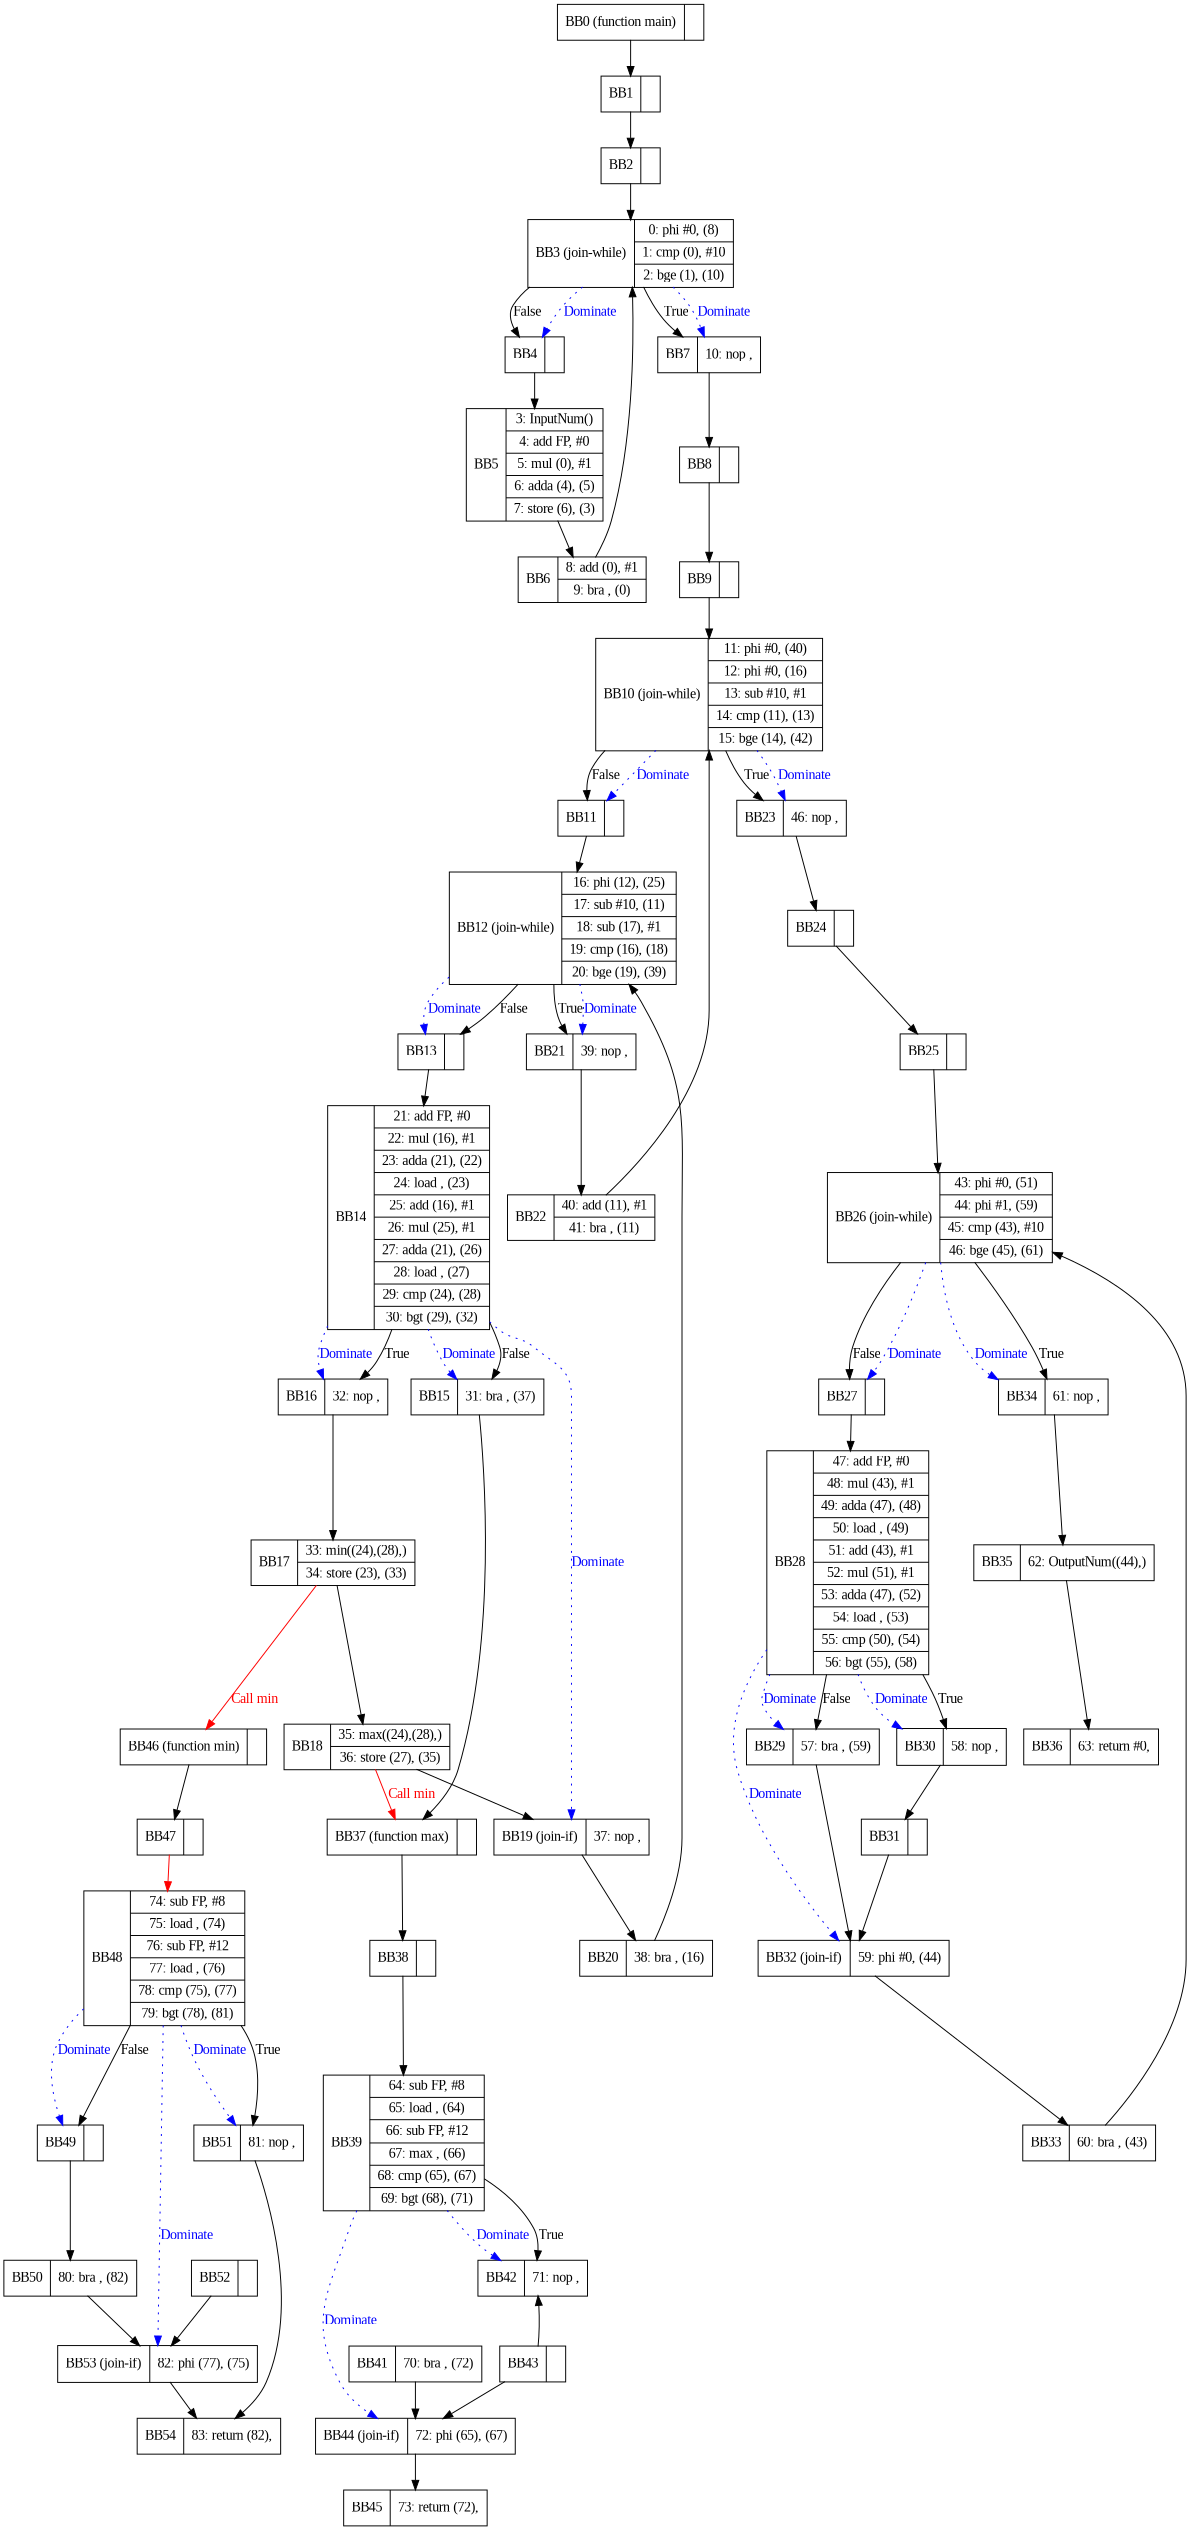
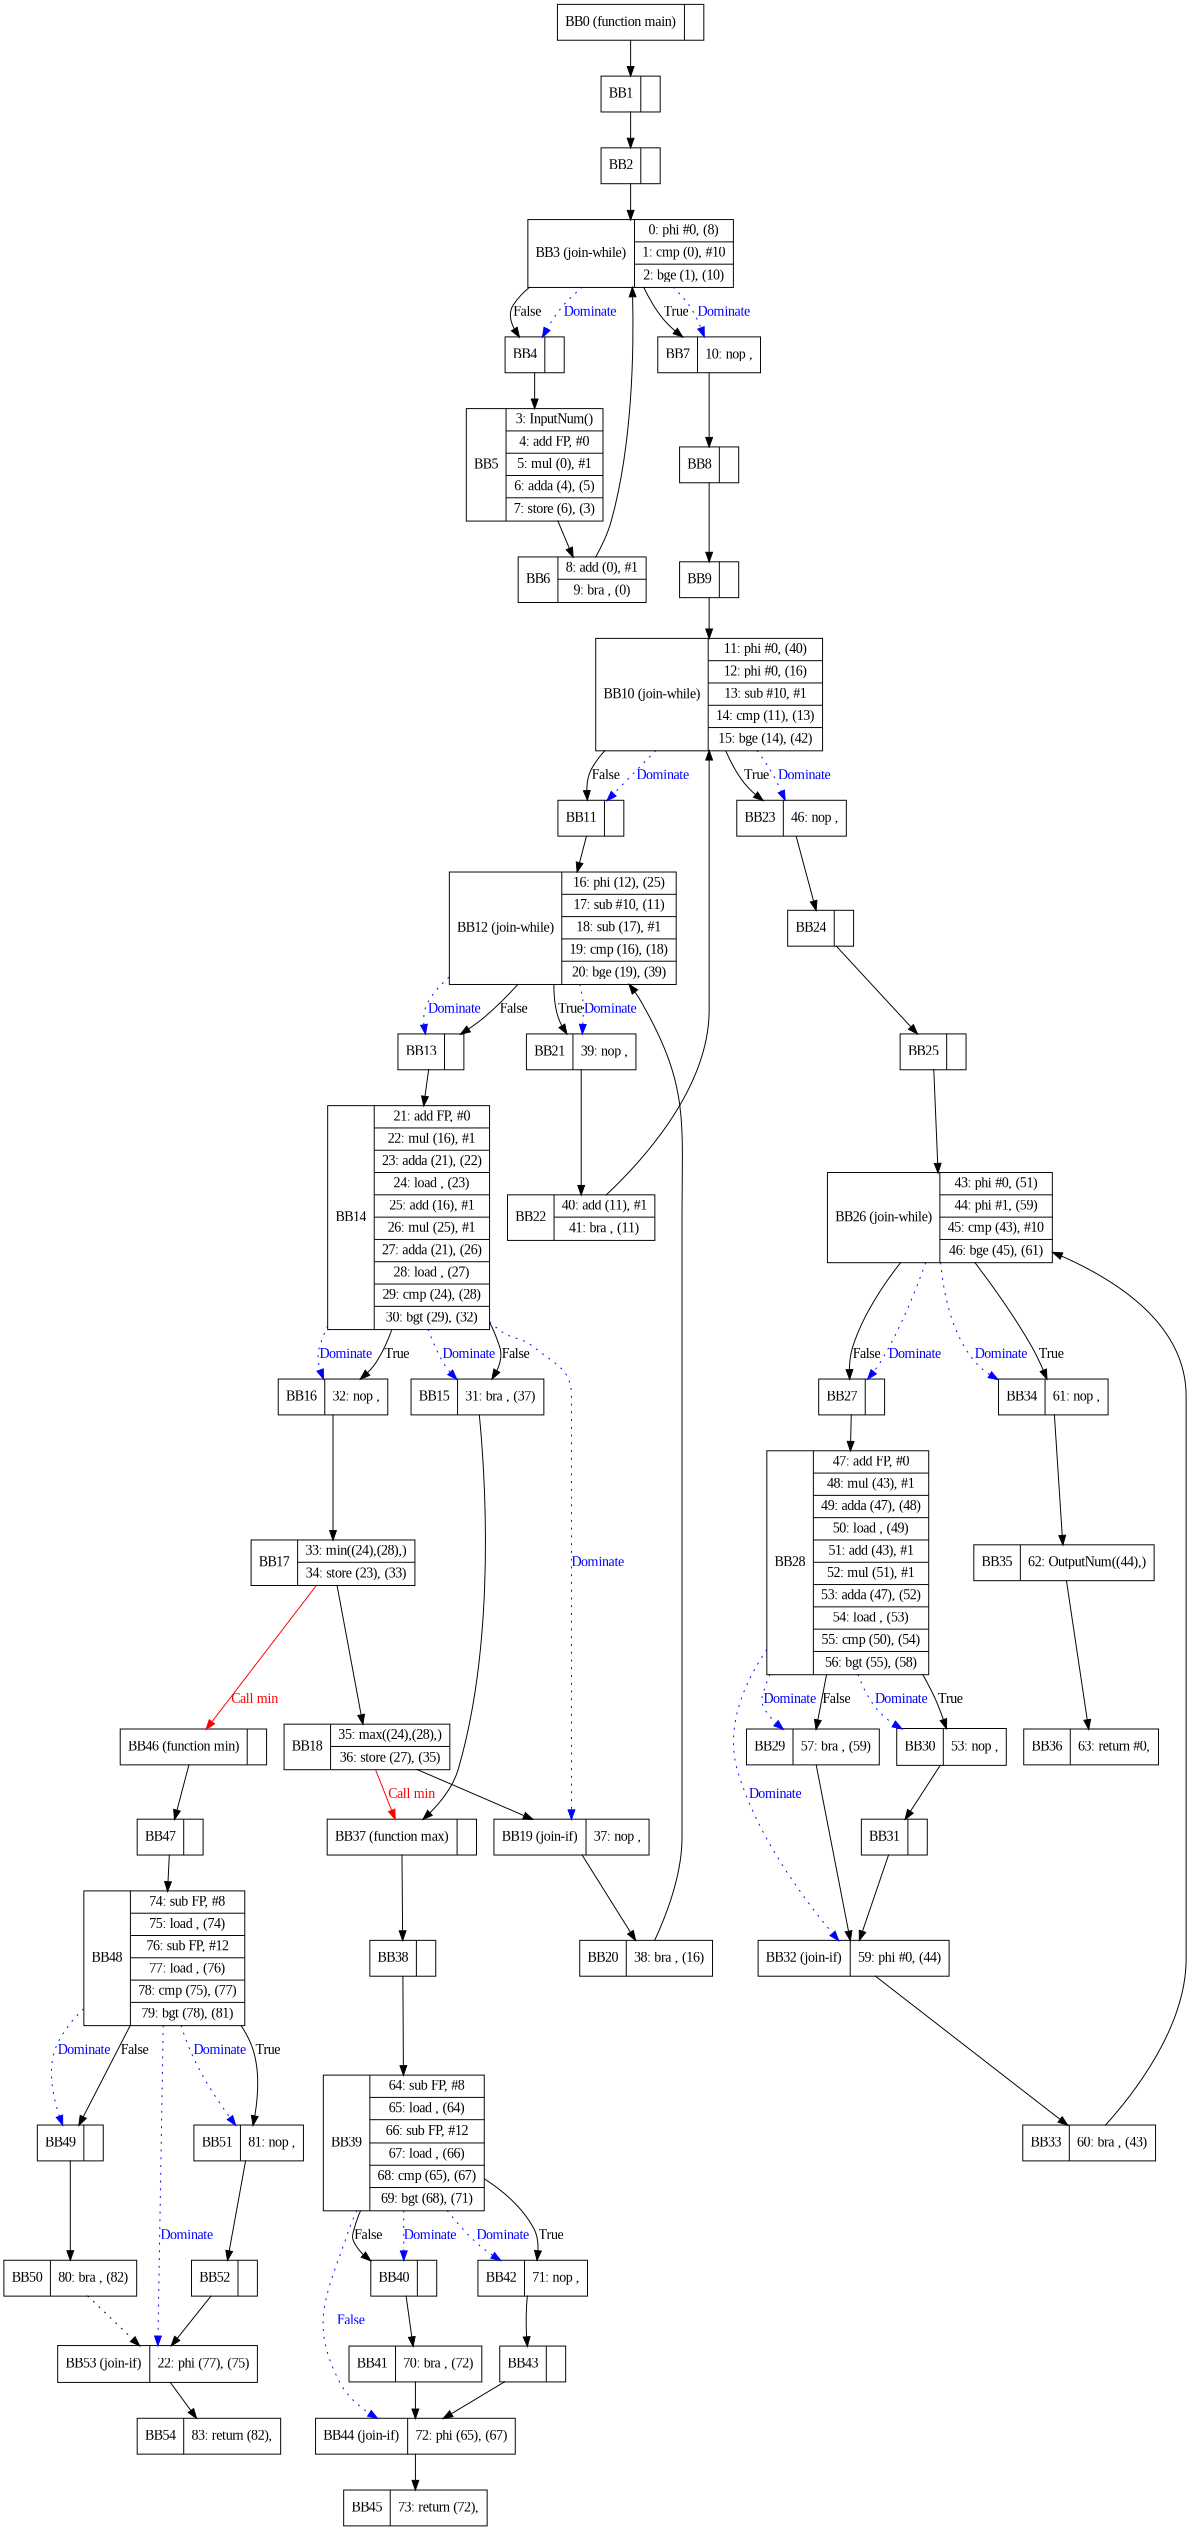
node "BB30": text "58: nop ," -> "53: nop ,"
edge "BB47" -> "BB48": color red -> black
node "BB39": text "67: max , (66)" -> "67: load , (66)"
node "BB40": added
edge "BB51" -> "BB54": now "BB51" -> "BB52"
edge "BB50" -> "BB53 (join-if)": style solid -> dotted
edge "BB39" -> "BB44 (join-if)": label "Dominate" -> "False"
edge "BB43" -> "BB42": reversed
node "BB53 (join-if)": text "82: phi (77), (75)" -> "22: phi (77), (75)"
